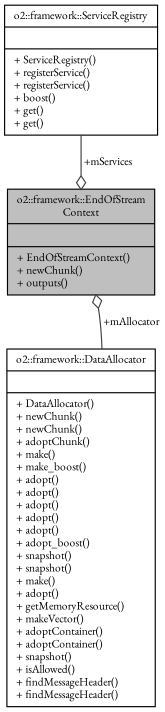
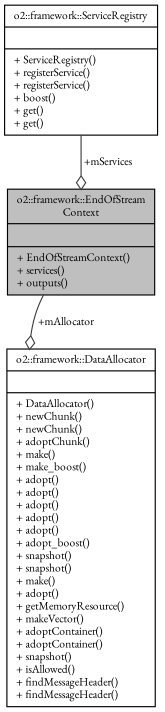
node "o2::framework::EndOfStream": text "+ newChunk()" -> "+ services()"
edge "o2::framework::DataAllocator" -> "o2::framework::EndOfStream": reversed
